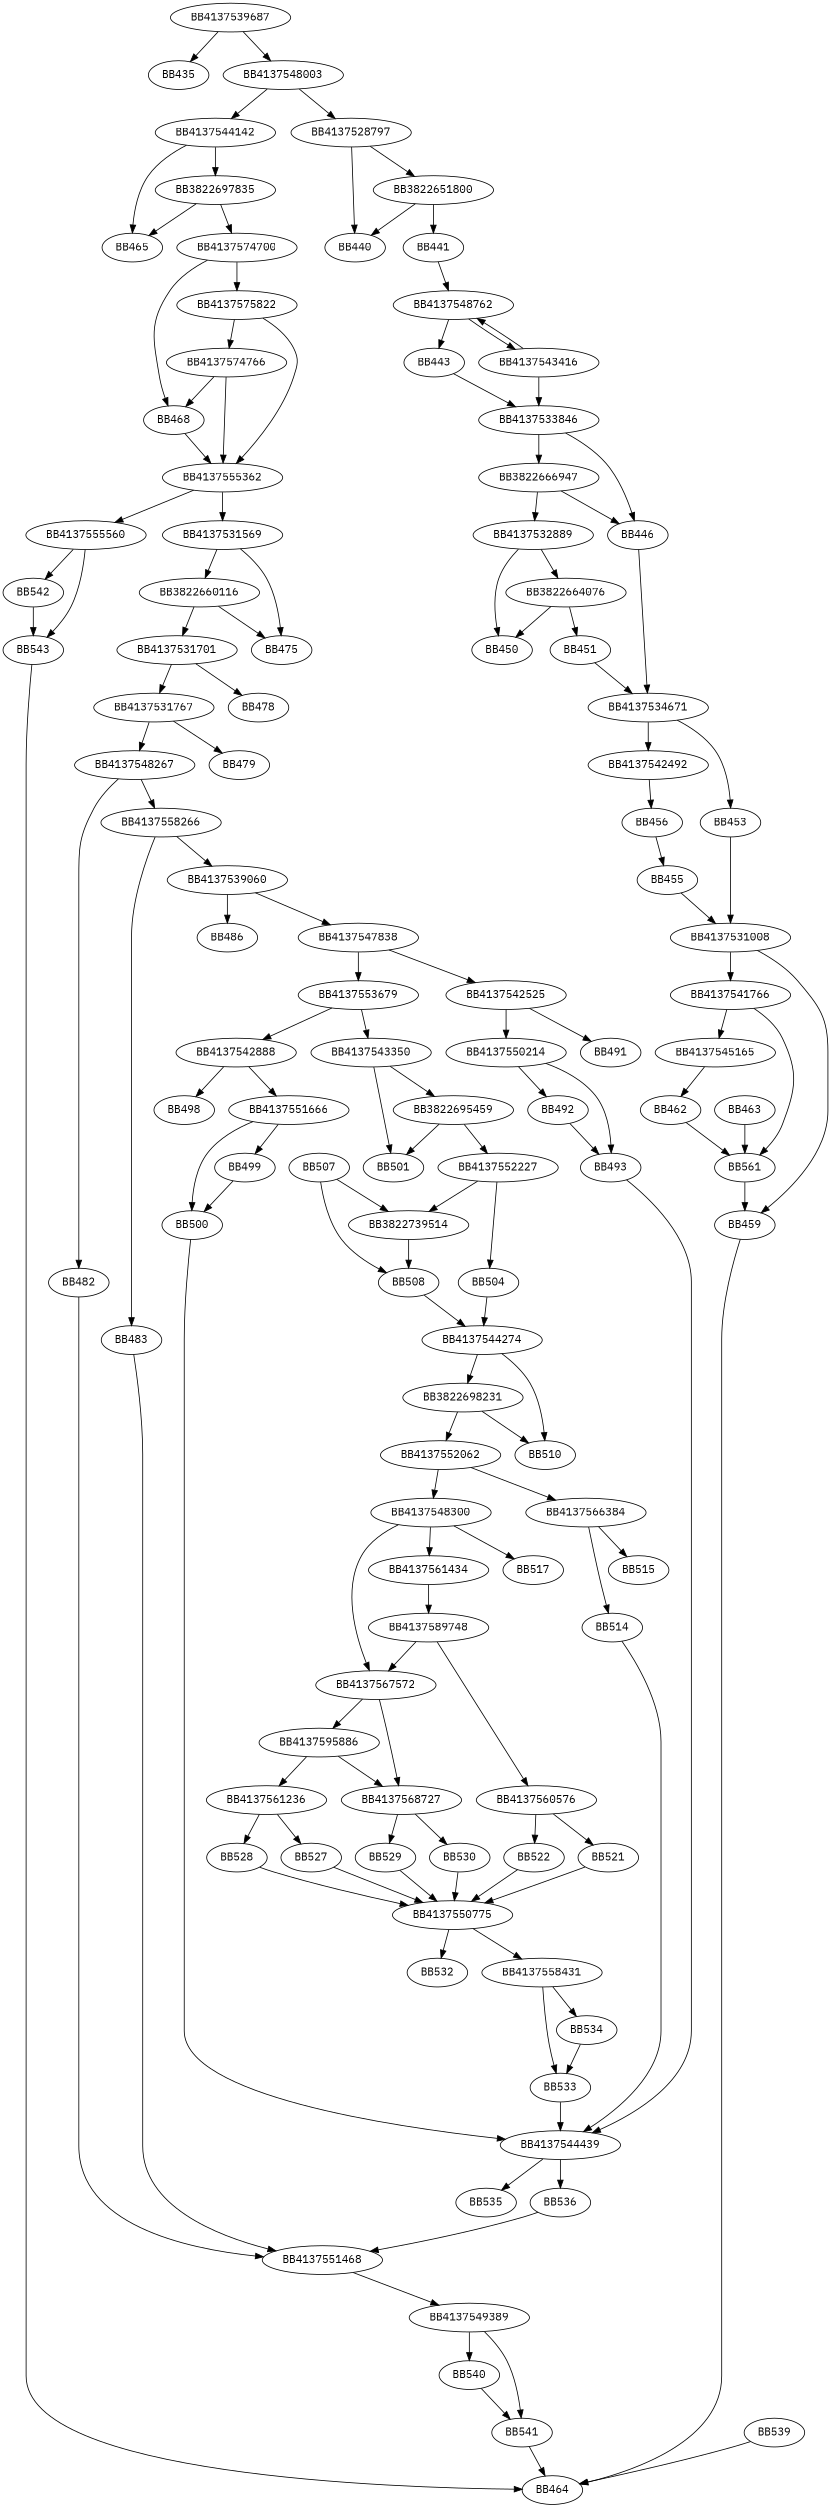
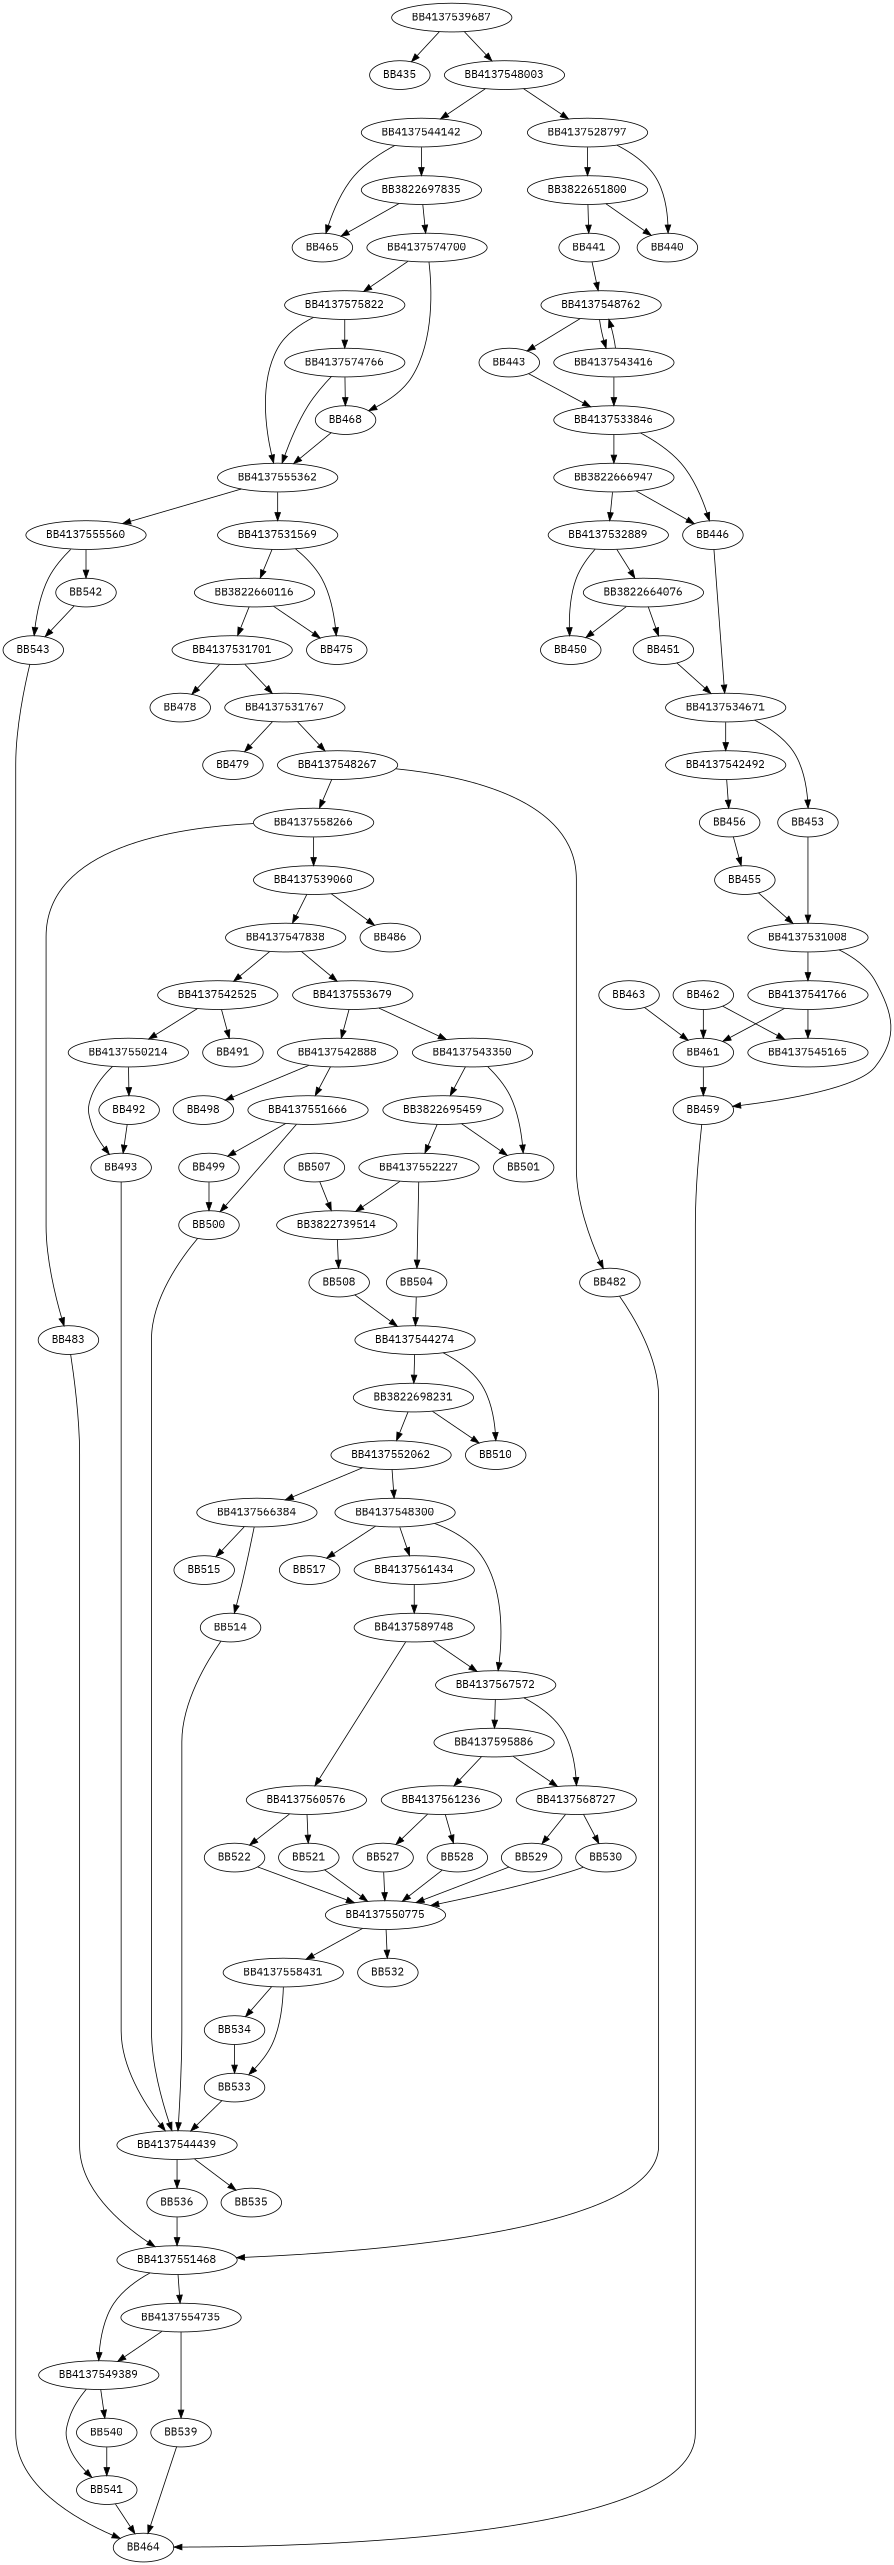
edge "BB4137545165" -> "BB462": reversed
node "BB561": label "BB561" -> "BB461"
edge "BB507" -> "BB508": removed
node "BB4137554735": added
